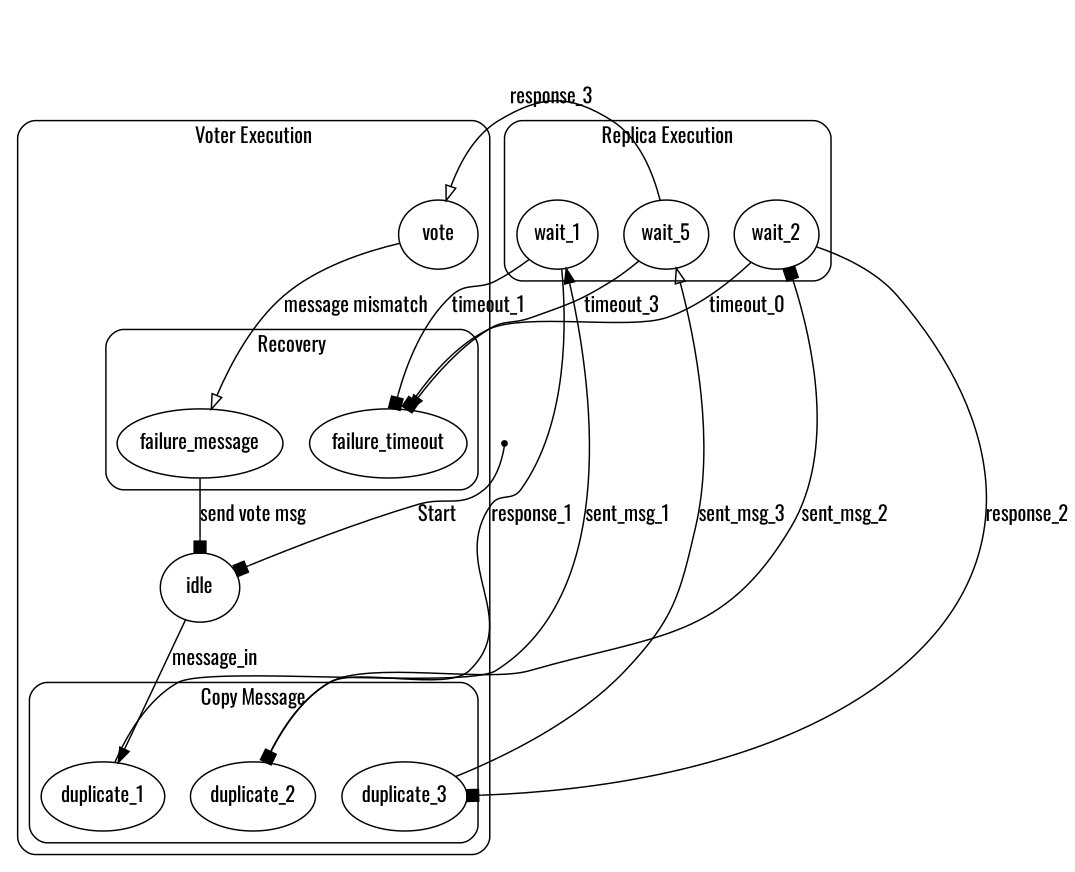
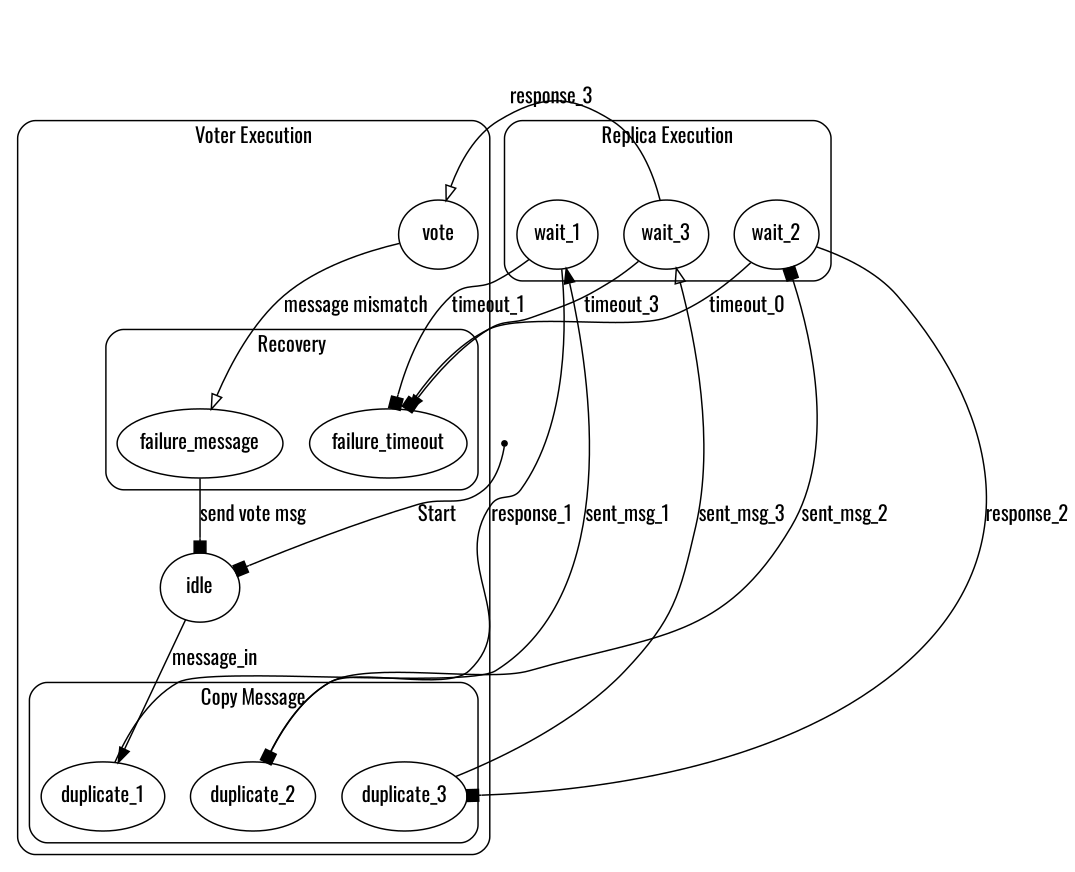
node "wait_5": label "wait_5" -> "wait_3"
